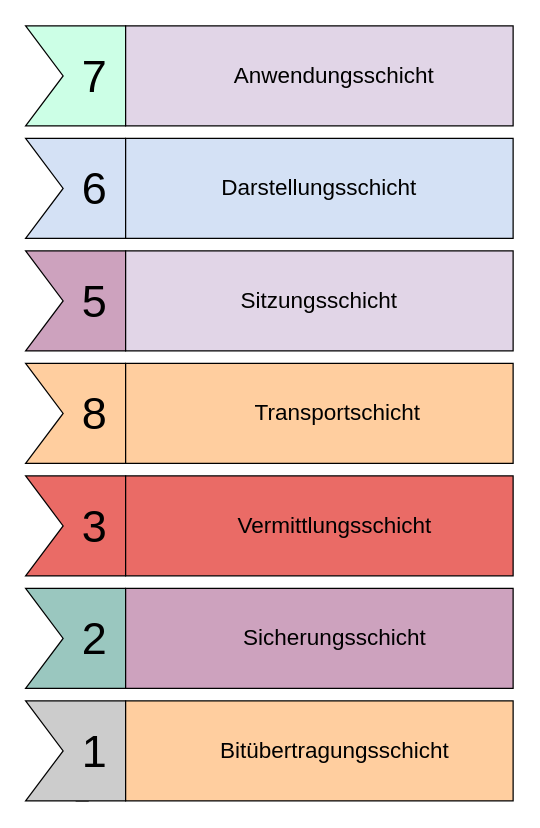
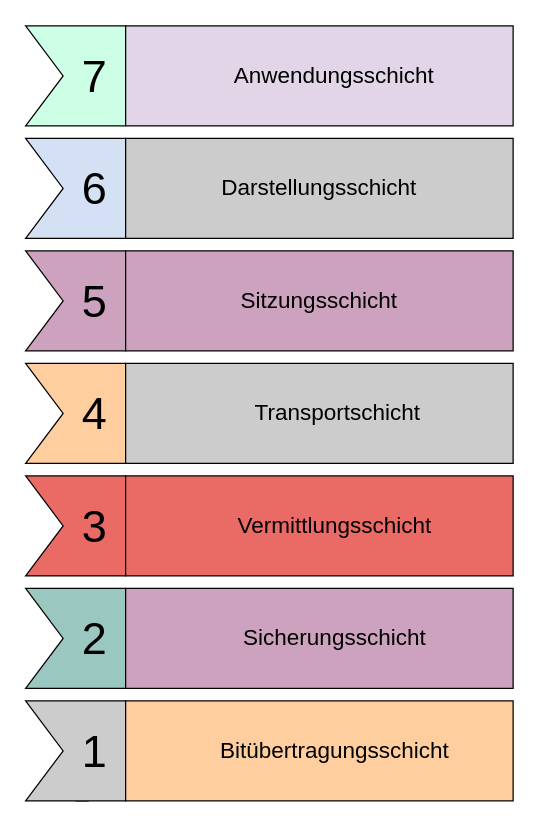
node "Darstellungsschicht": fillcolor #d4e1f5 -> #cccccc
node "Sitzungsschicht": fillcolor #e1d5e7 -> #cda2be
node "8": label "8" -> "4"
node "Transportschicht": fillcolor #ffce9f -> #cccccc
